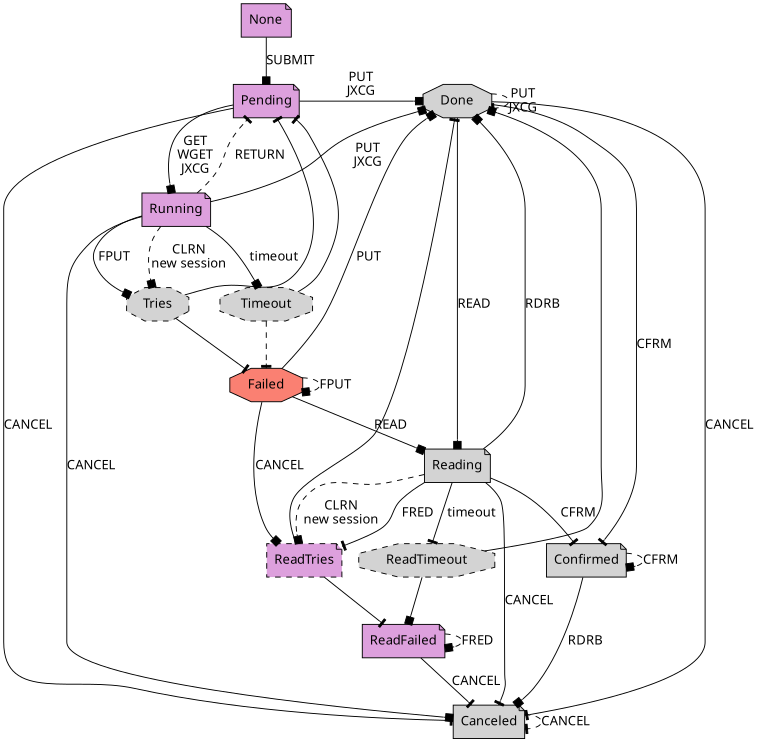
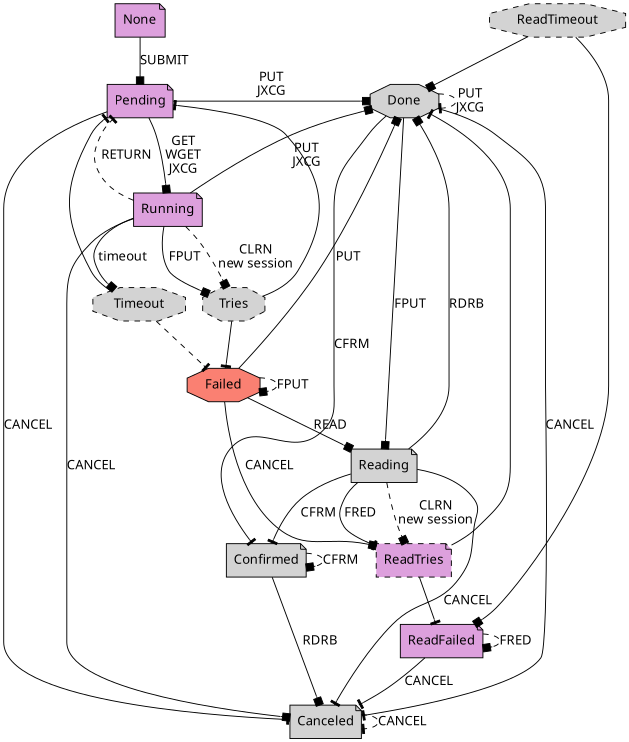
edge "Done" -> "Reading": label "READ" -> "FPUT"
edge "Reading" -> "ReadTimeout": removed, label "timeout"
